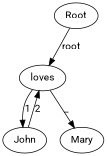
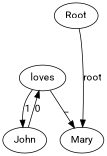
edge "Root" -> "loves": now "Root" -> "Mary"
edge "John" -> "loves": label "2" -> "0"
